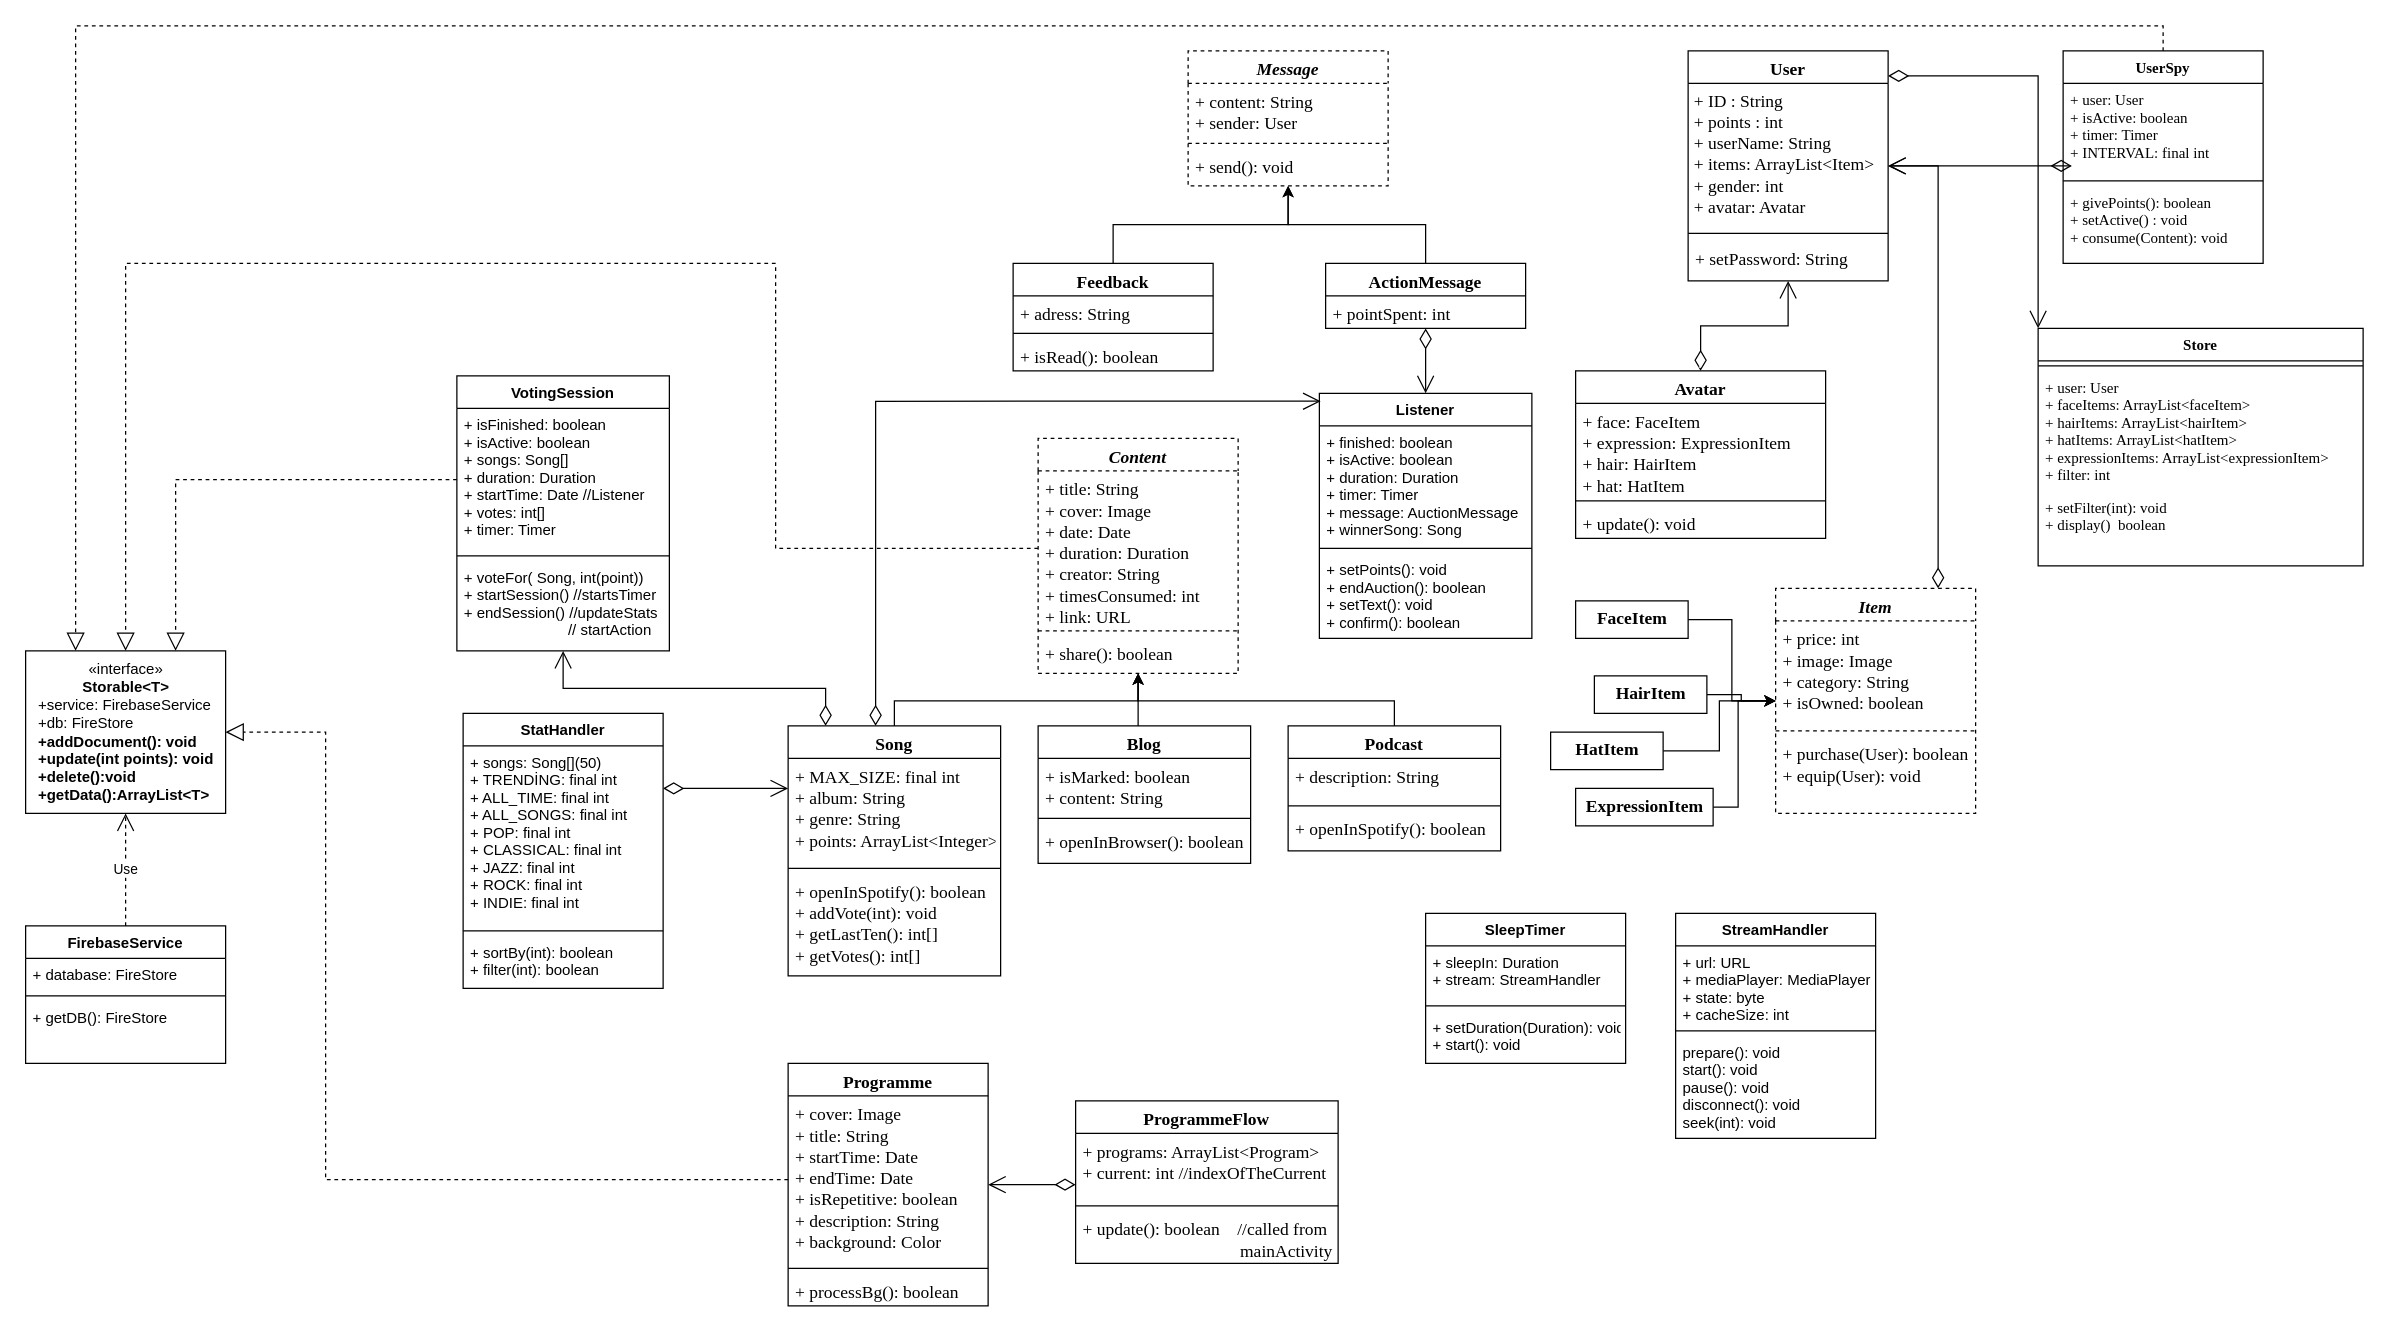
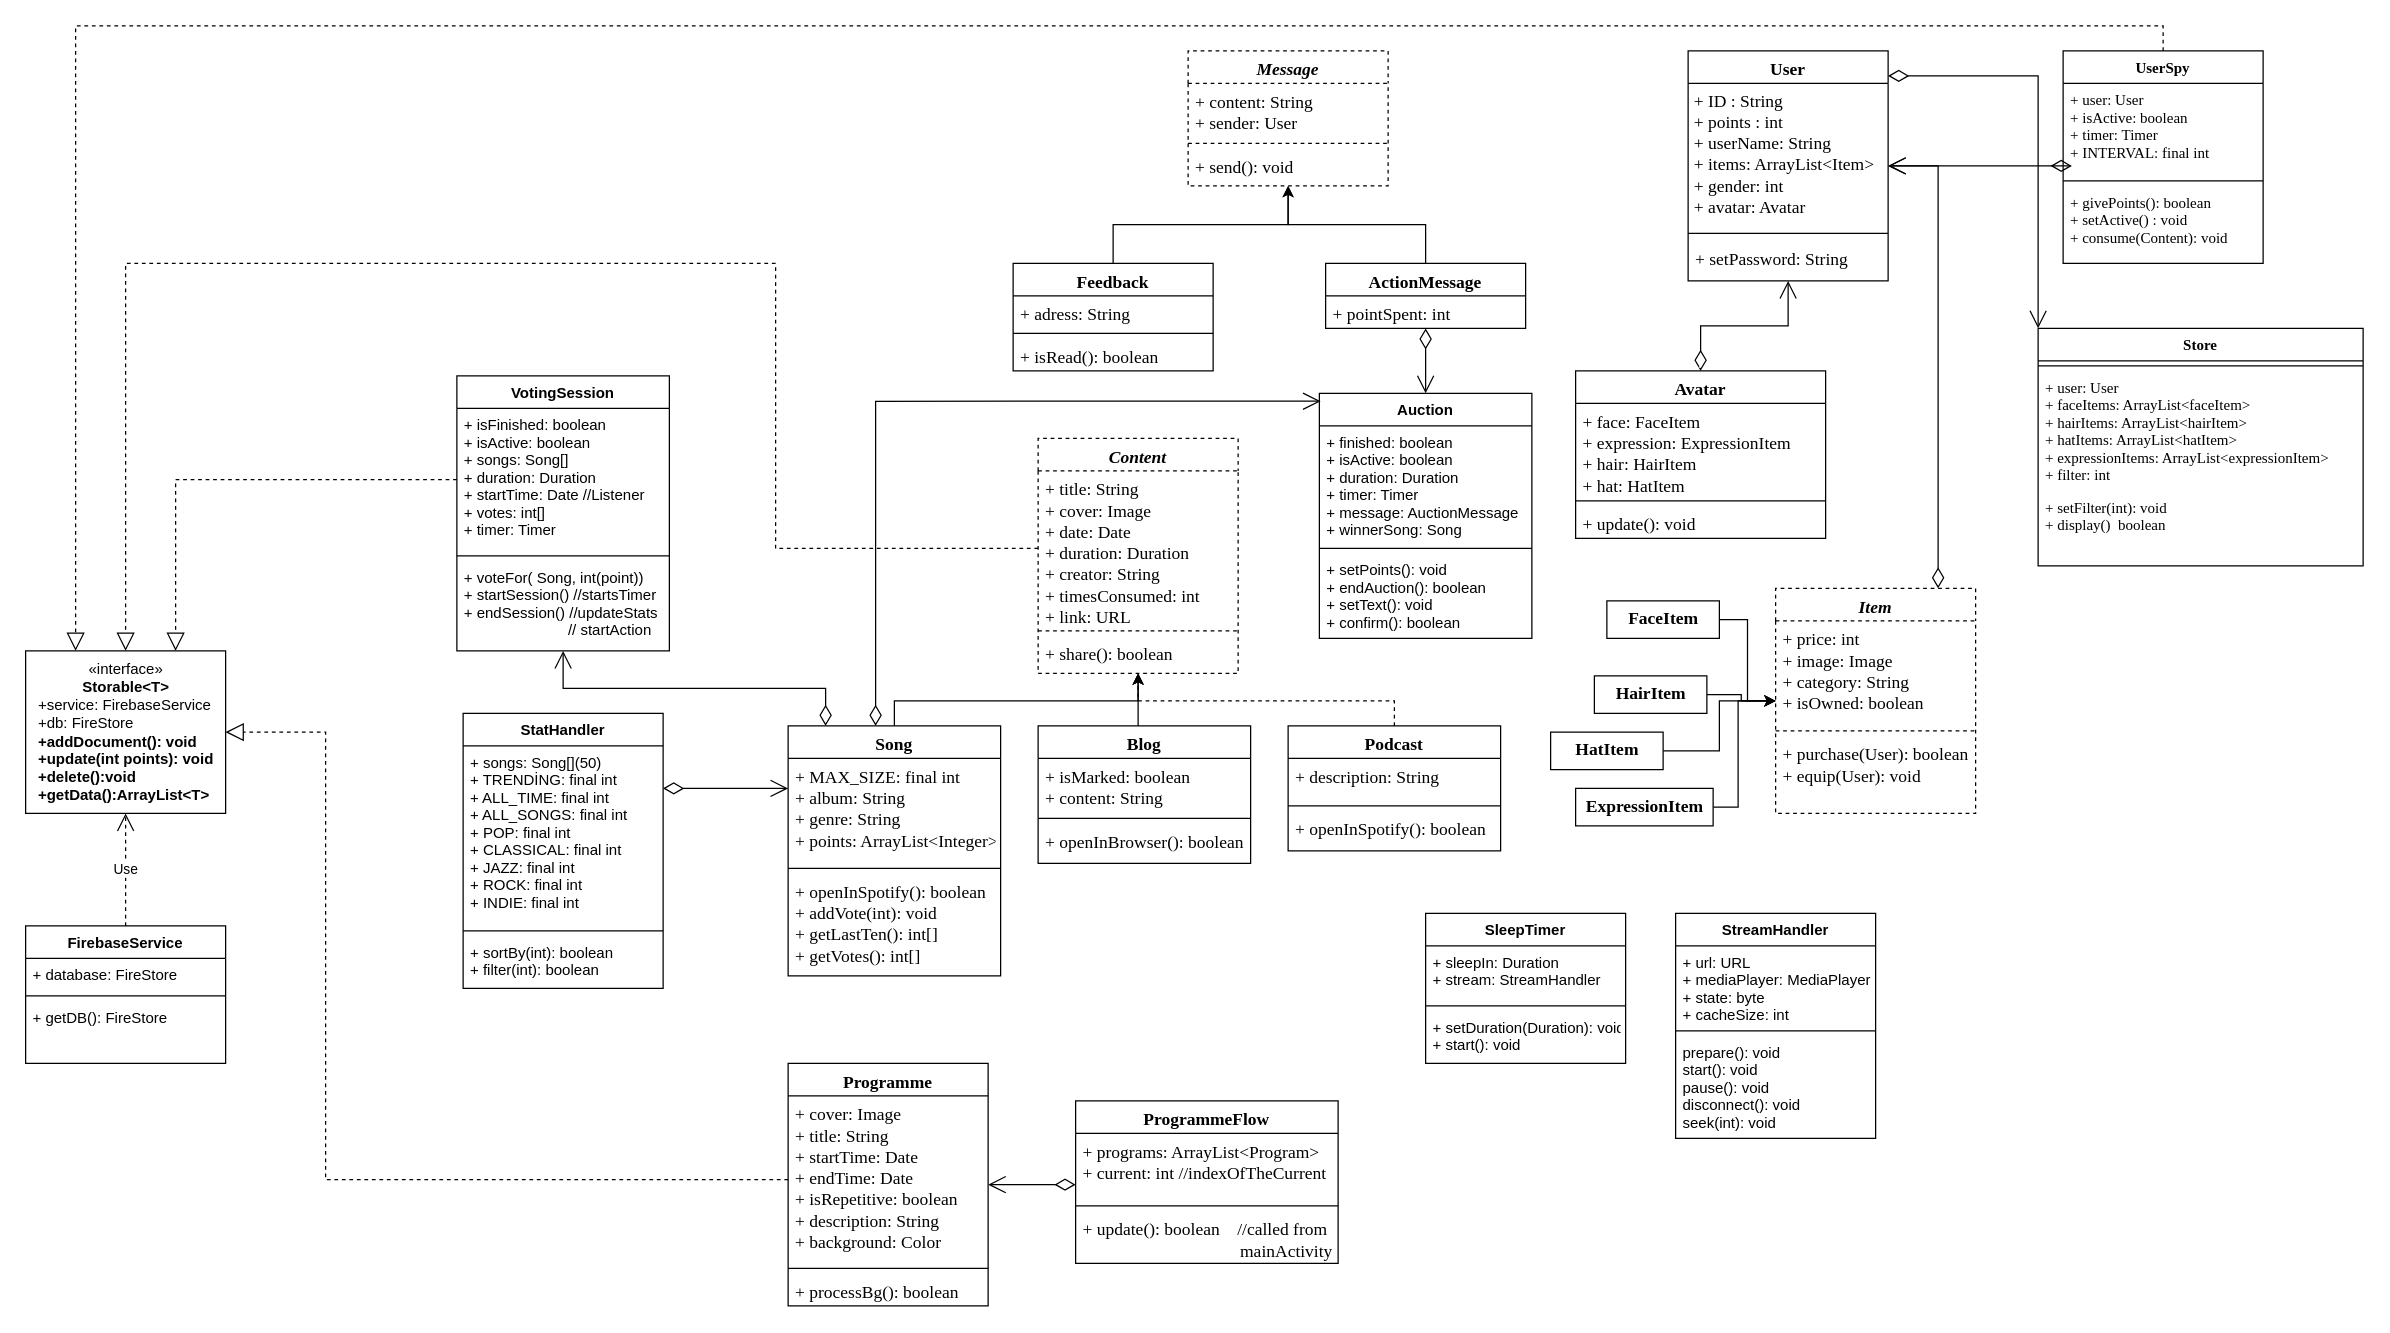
node "Listener": label "Listener" -> "Auction"
node "FaceItem": moved (1632, 619) -> (1663, 619)
edge "Podcast" -> "Content": style solid -> dashed
